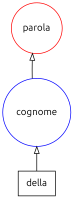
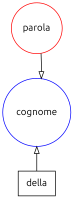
edge "cognome" -> "parola": reversed
